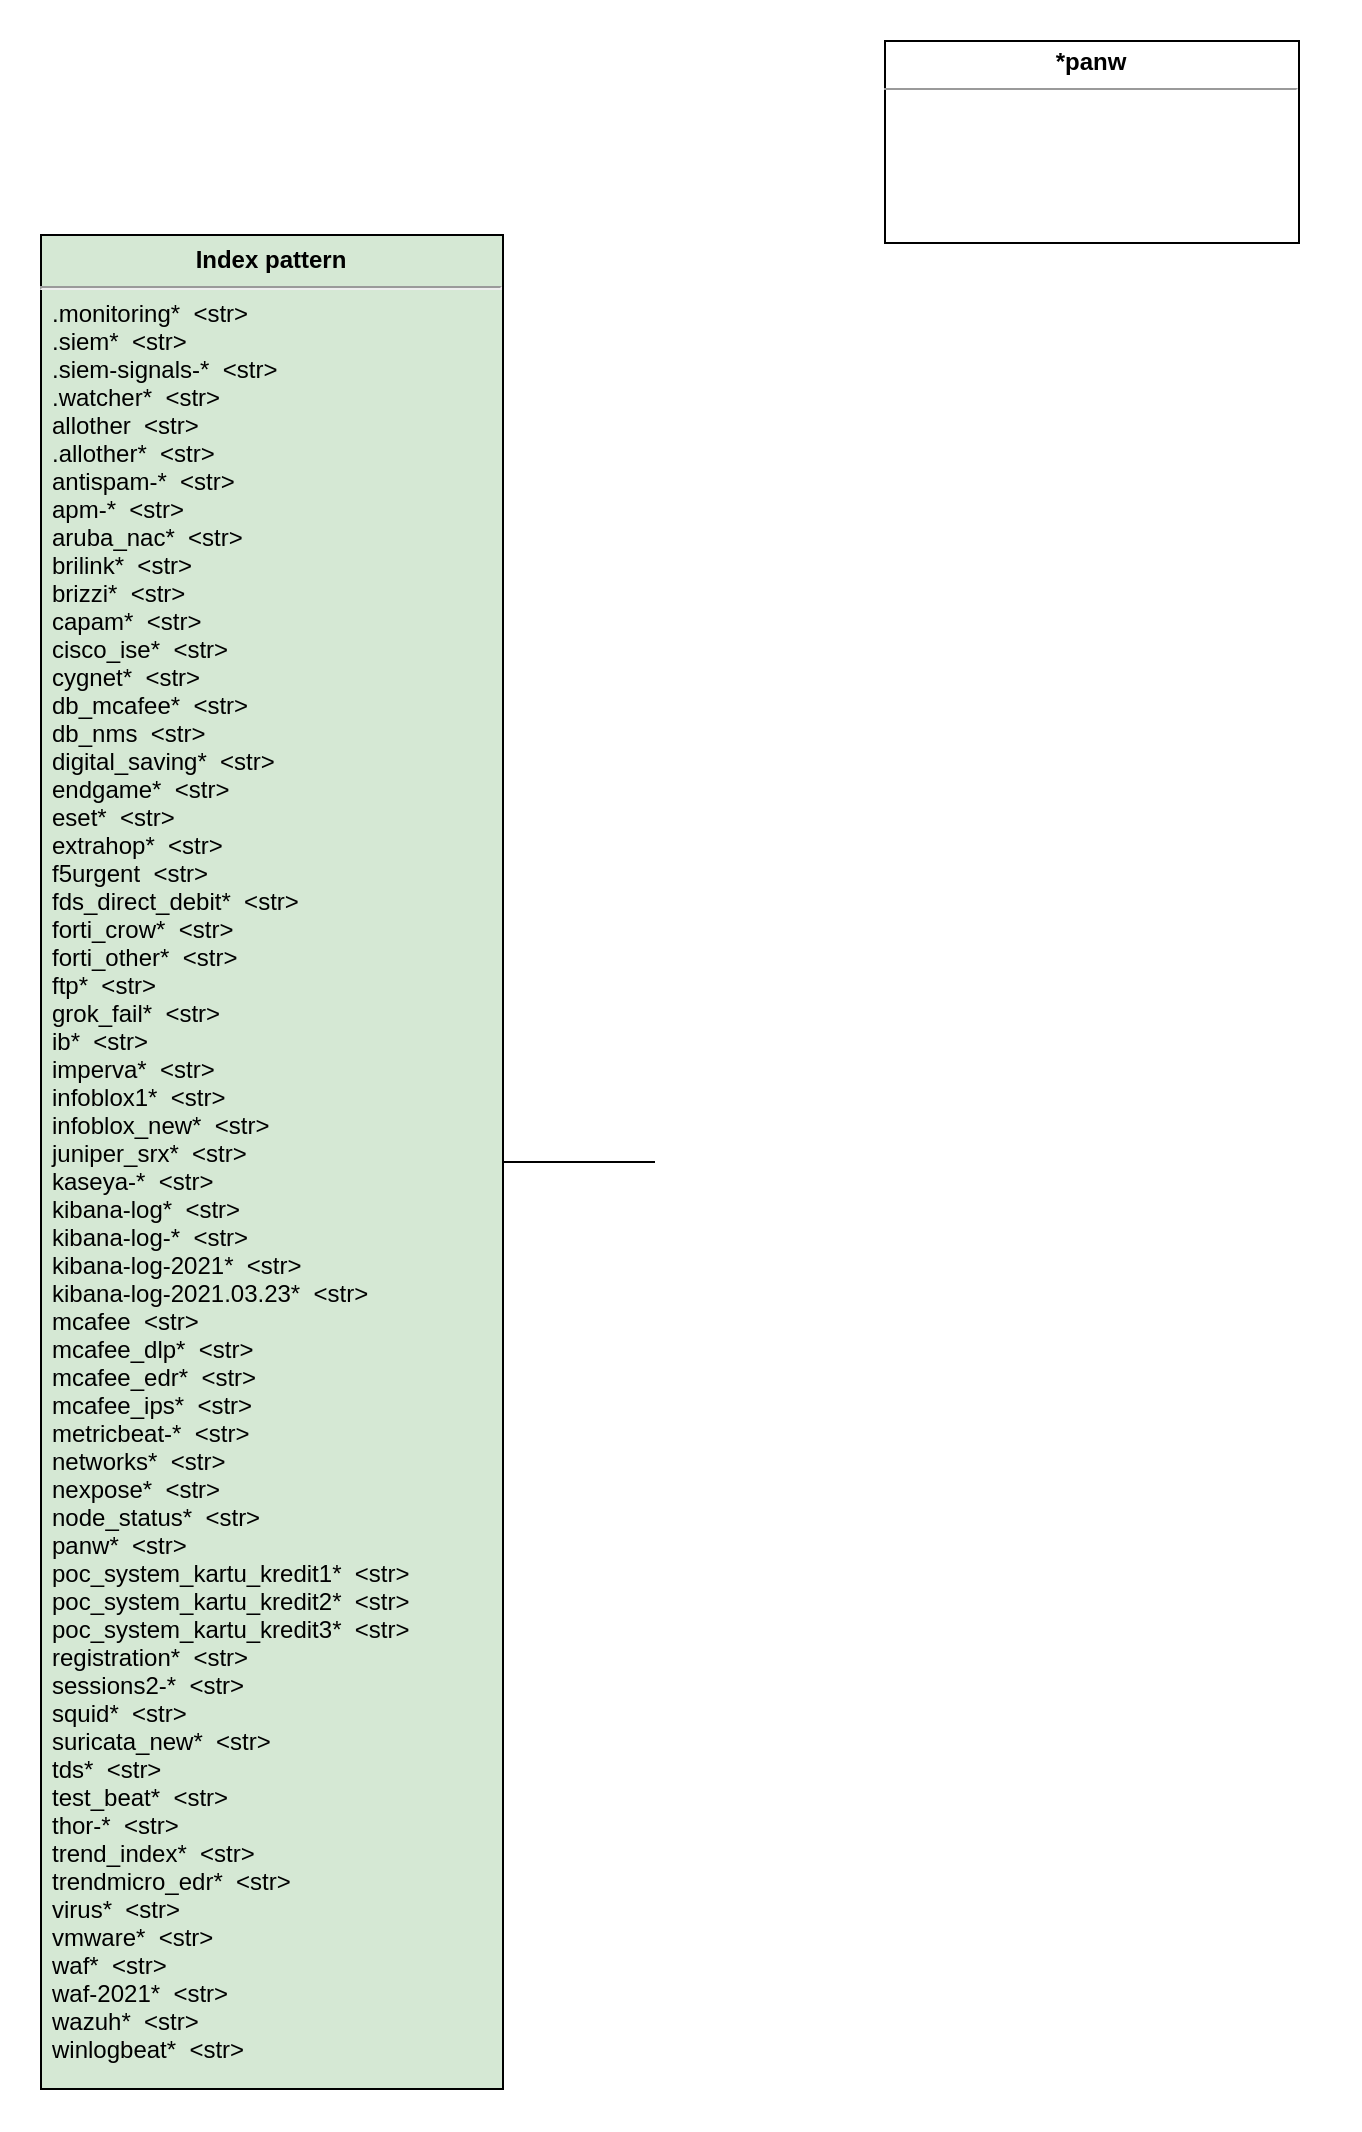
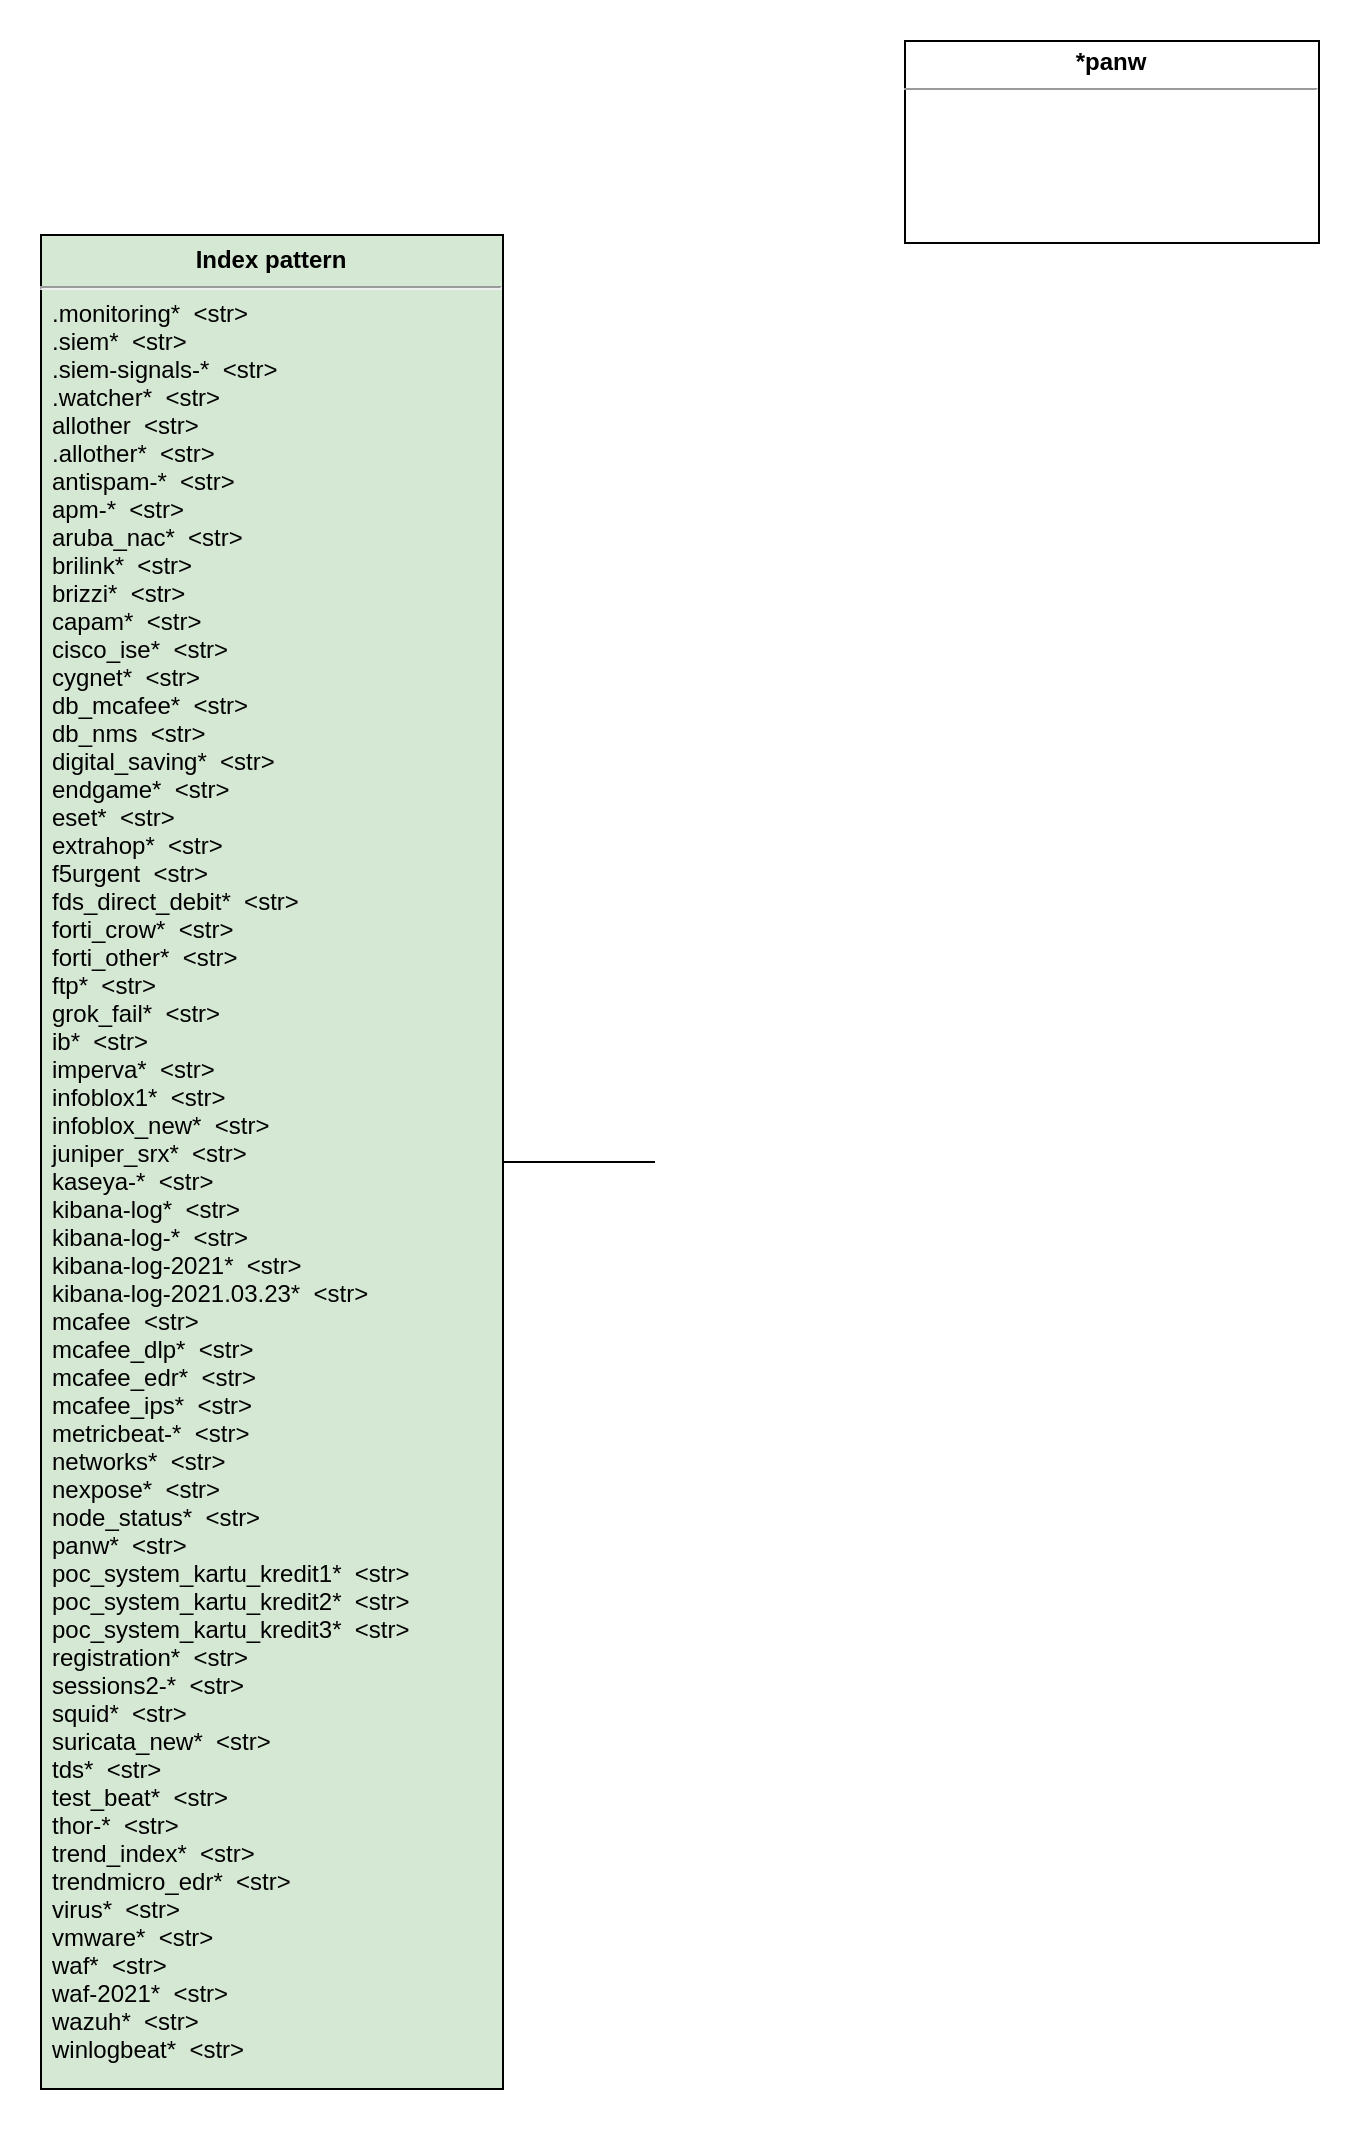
node "*panw": moved (1092, 142) -> (1112, 142)
